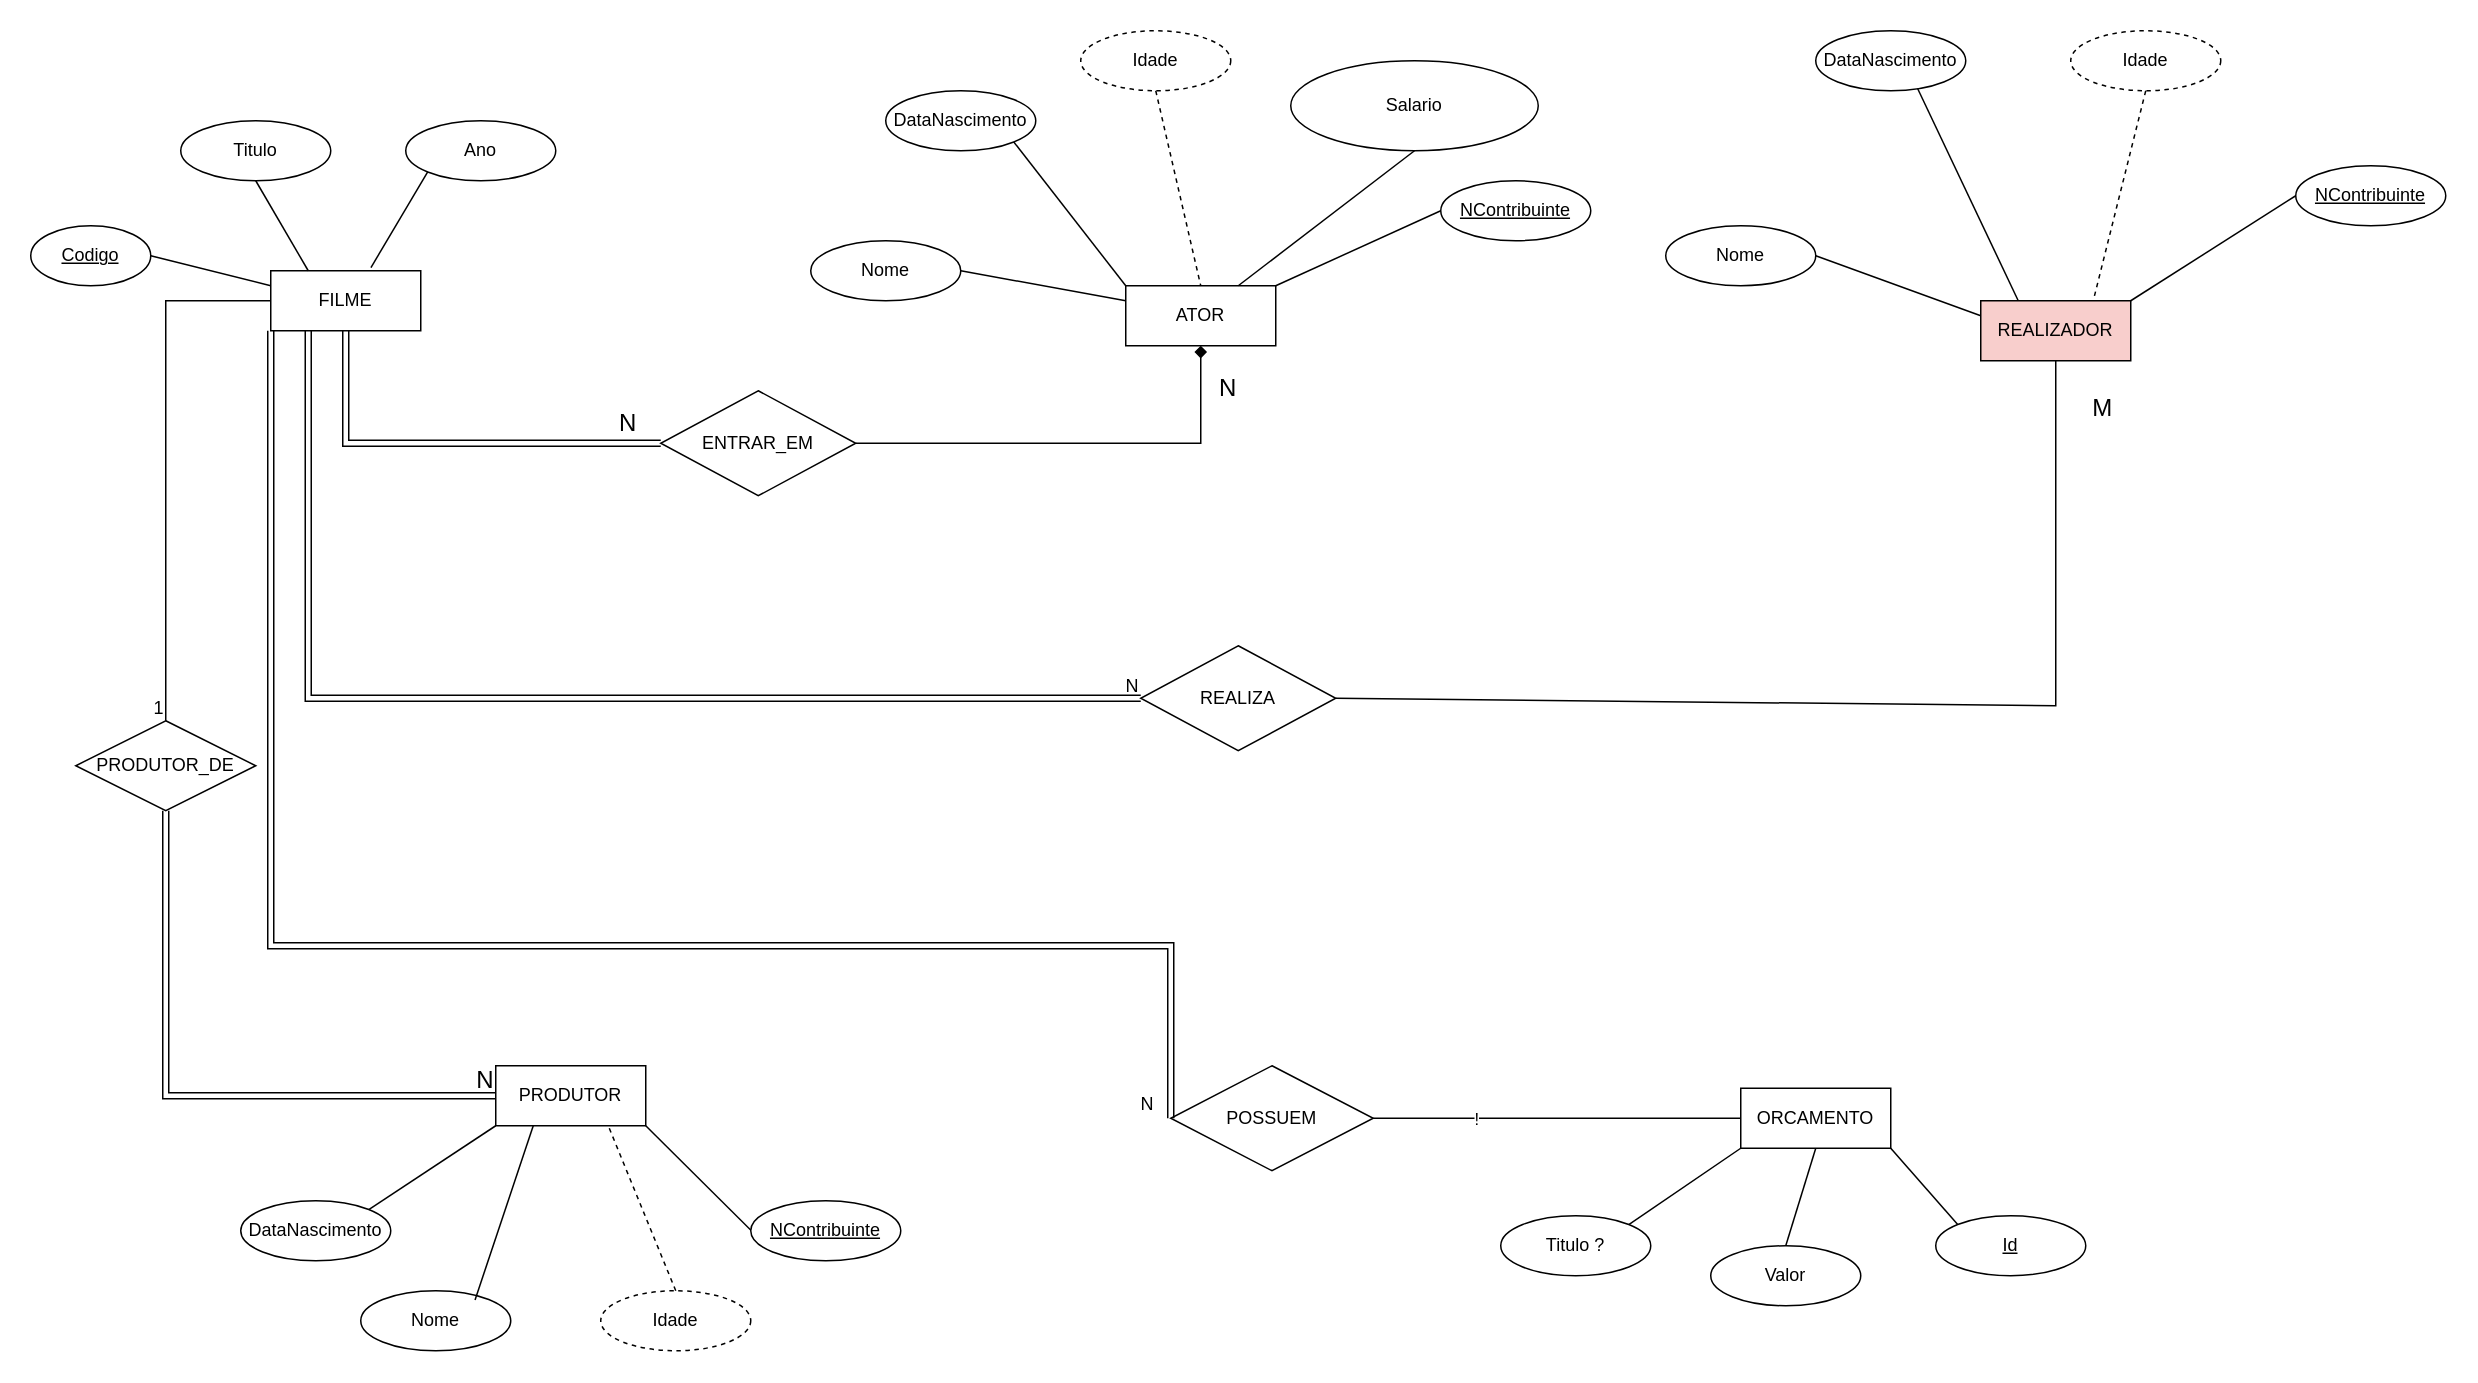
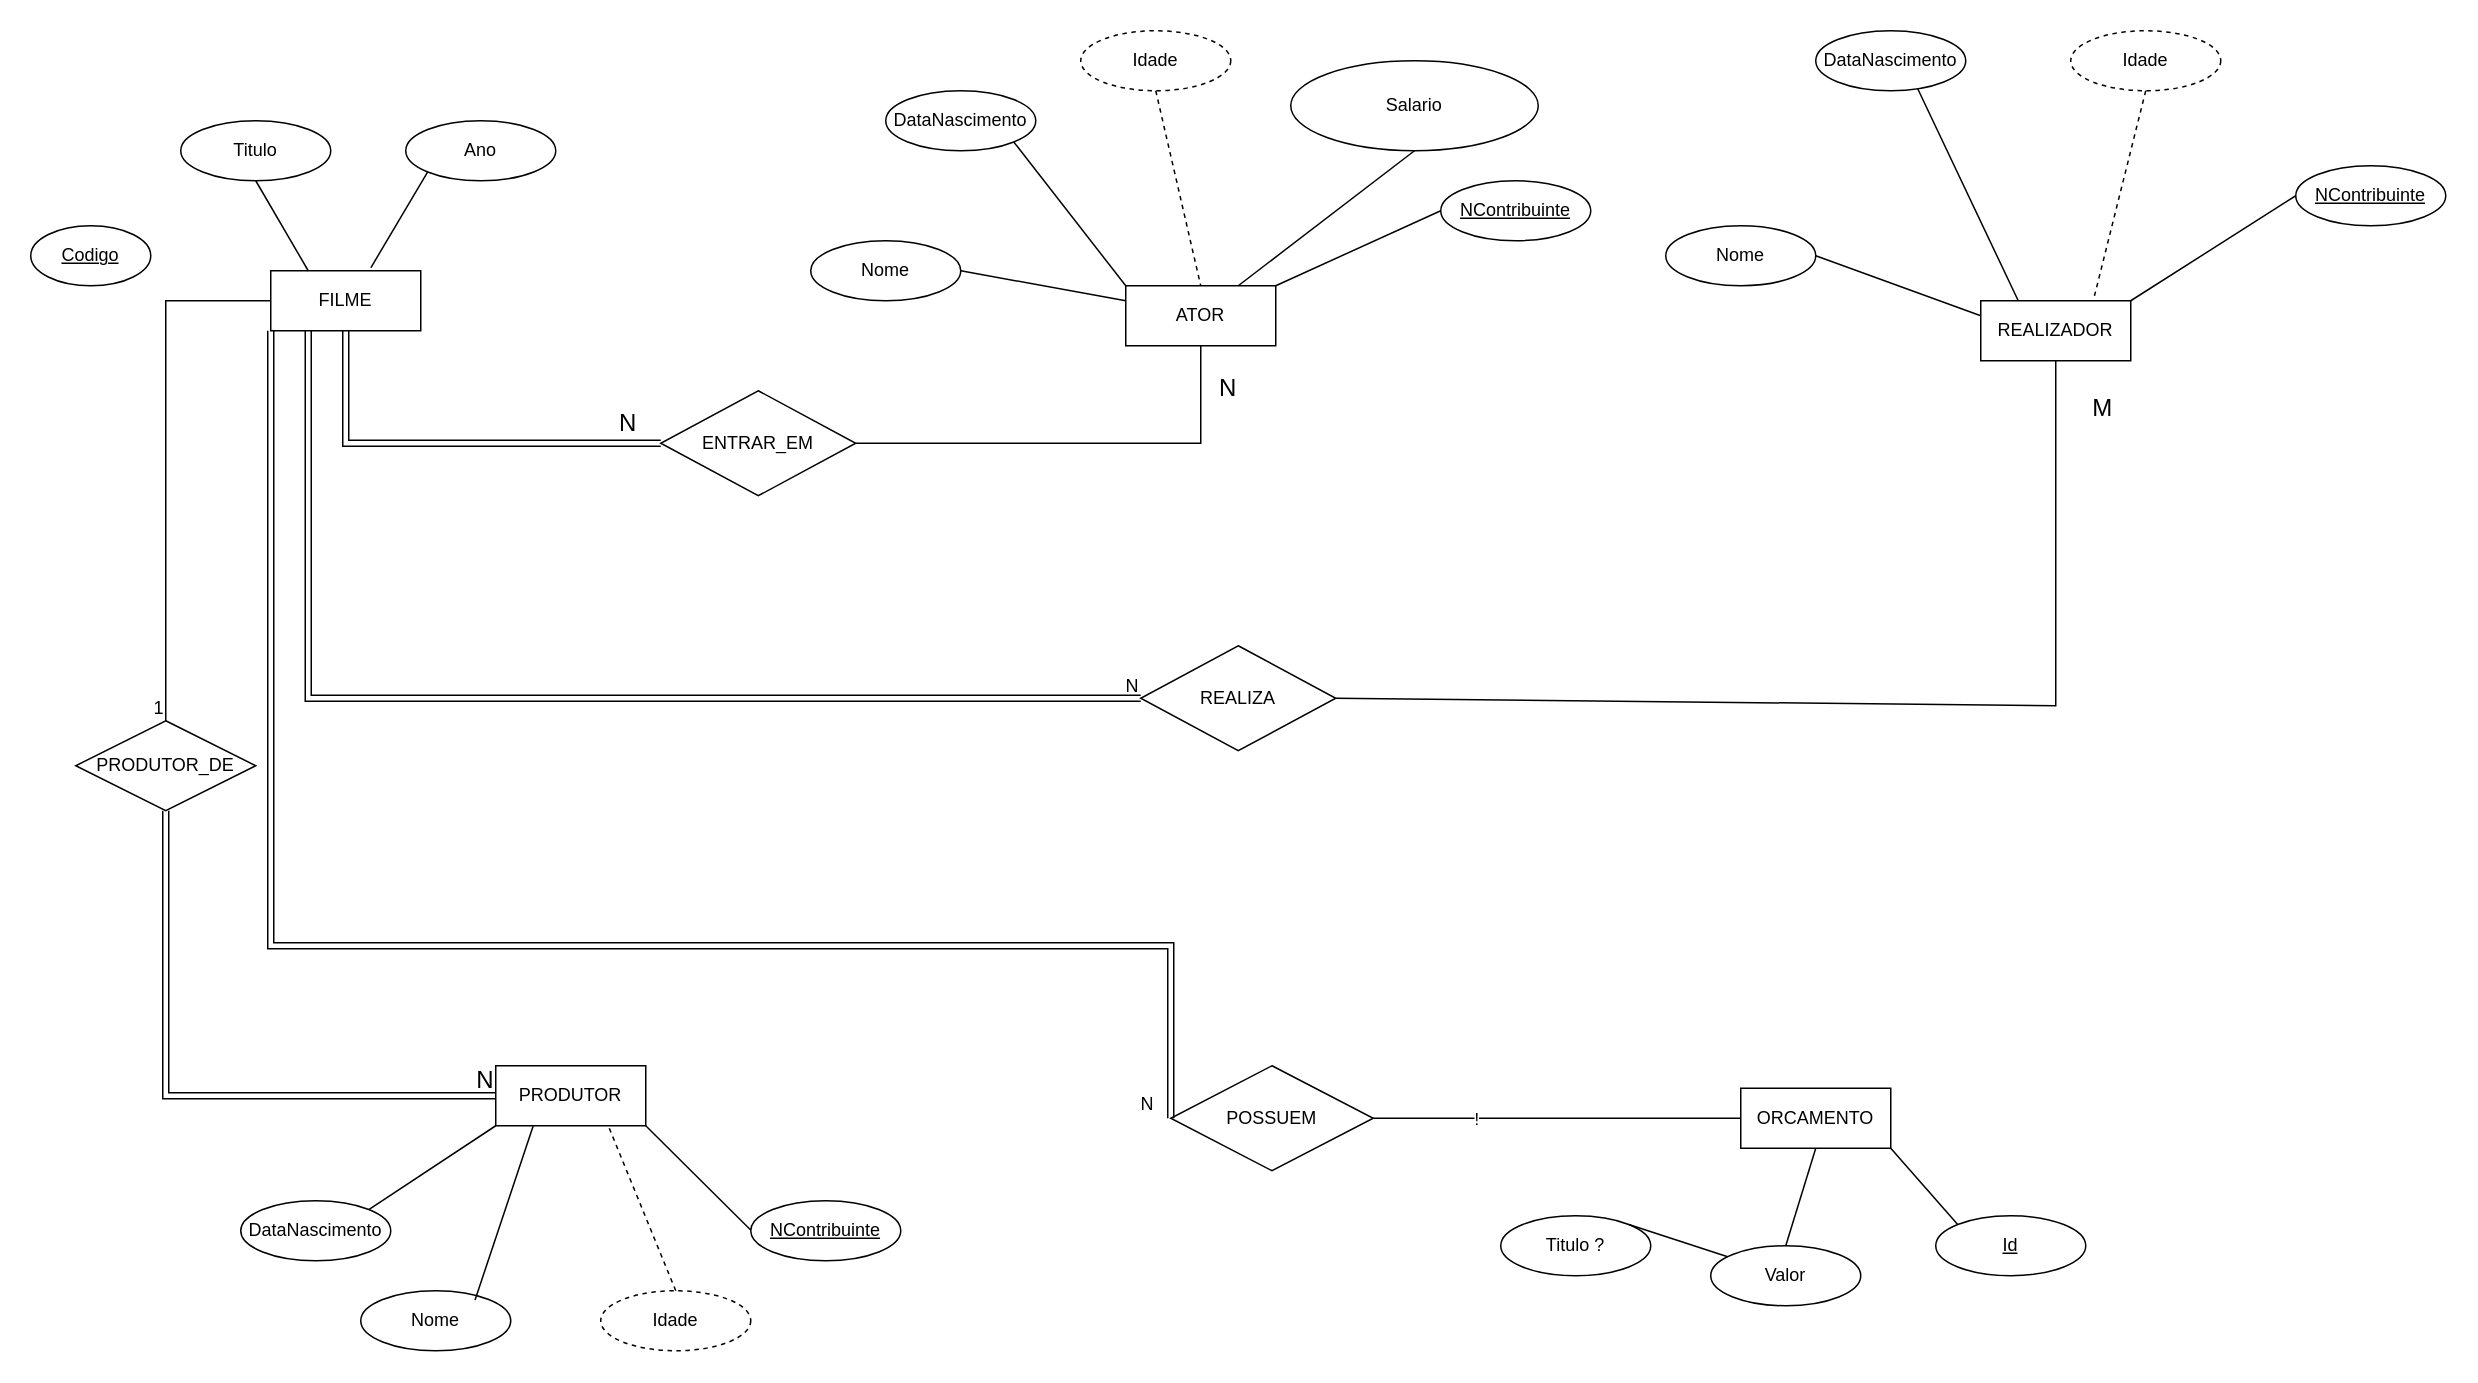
edge "Codigo" -- "FILME": removed
node "REALIZADOR": fillcolor #f8cecc -> #ffffff
edge "ENTRAR_EM" -> "ATOR": arrowhead diamond -> none
edge "ORCAMENTO" -- "Titulo ?": now "Valor" -- "Titulo ?"
